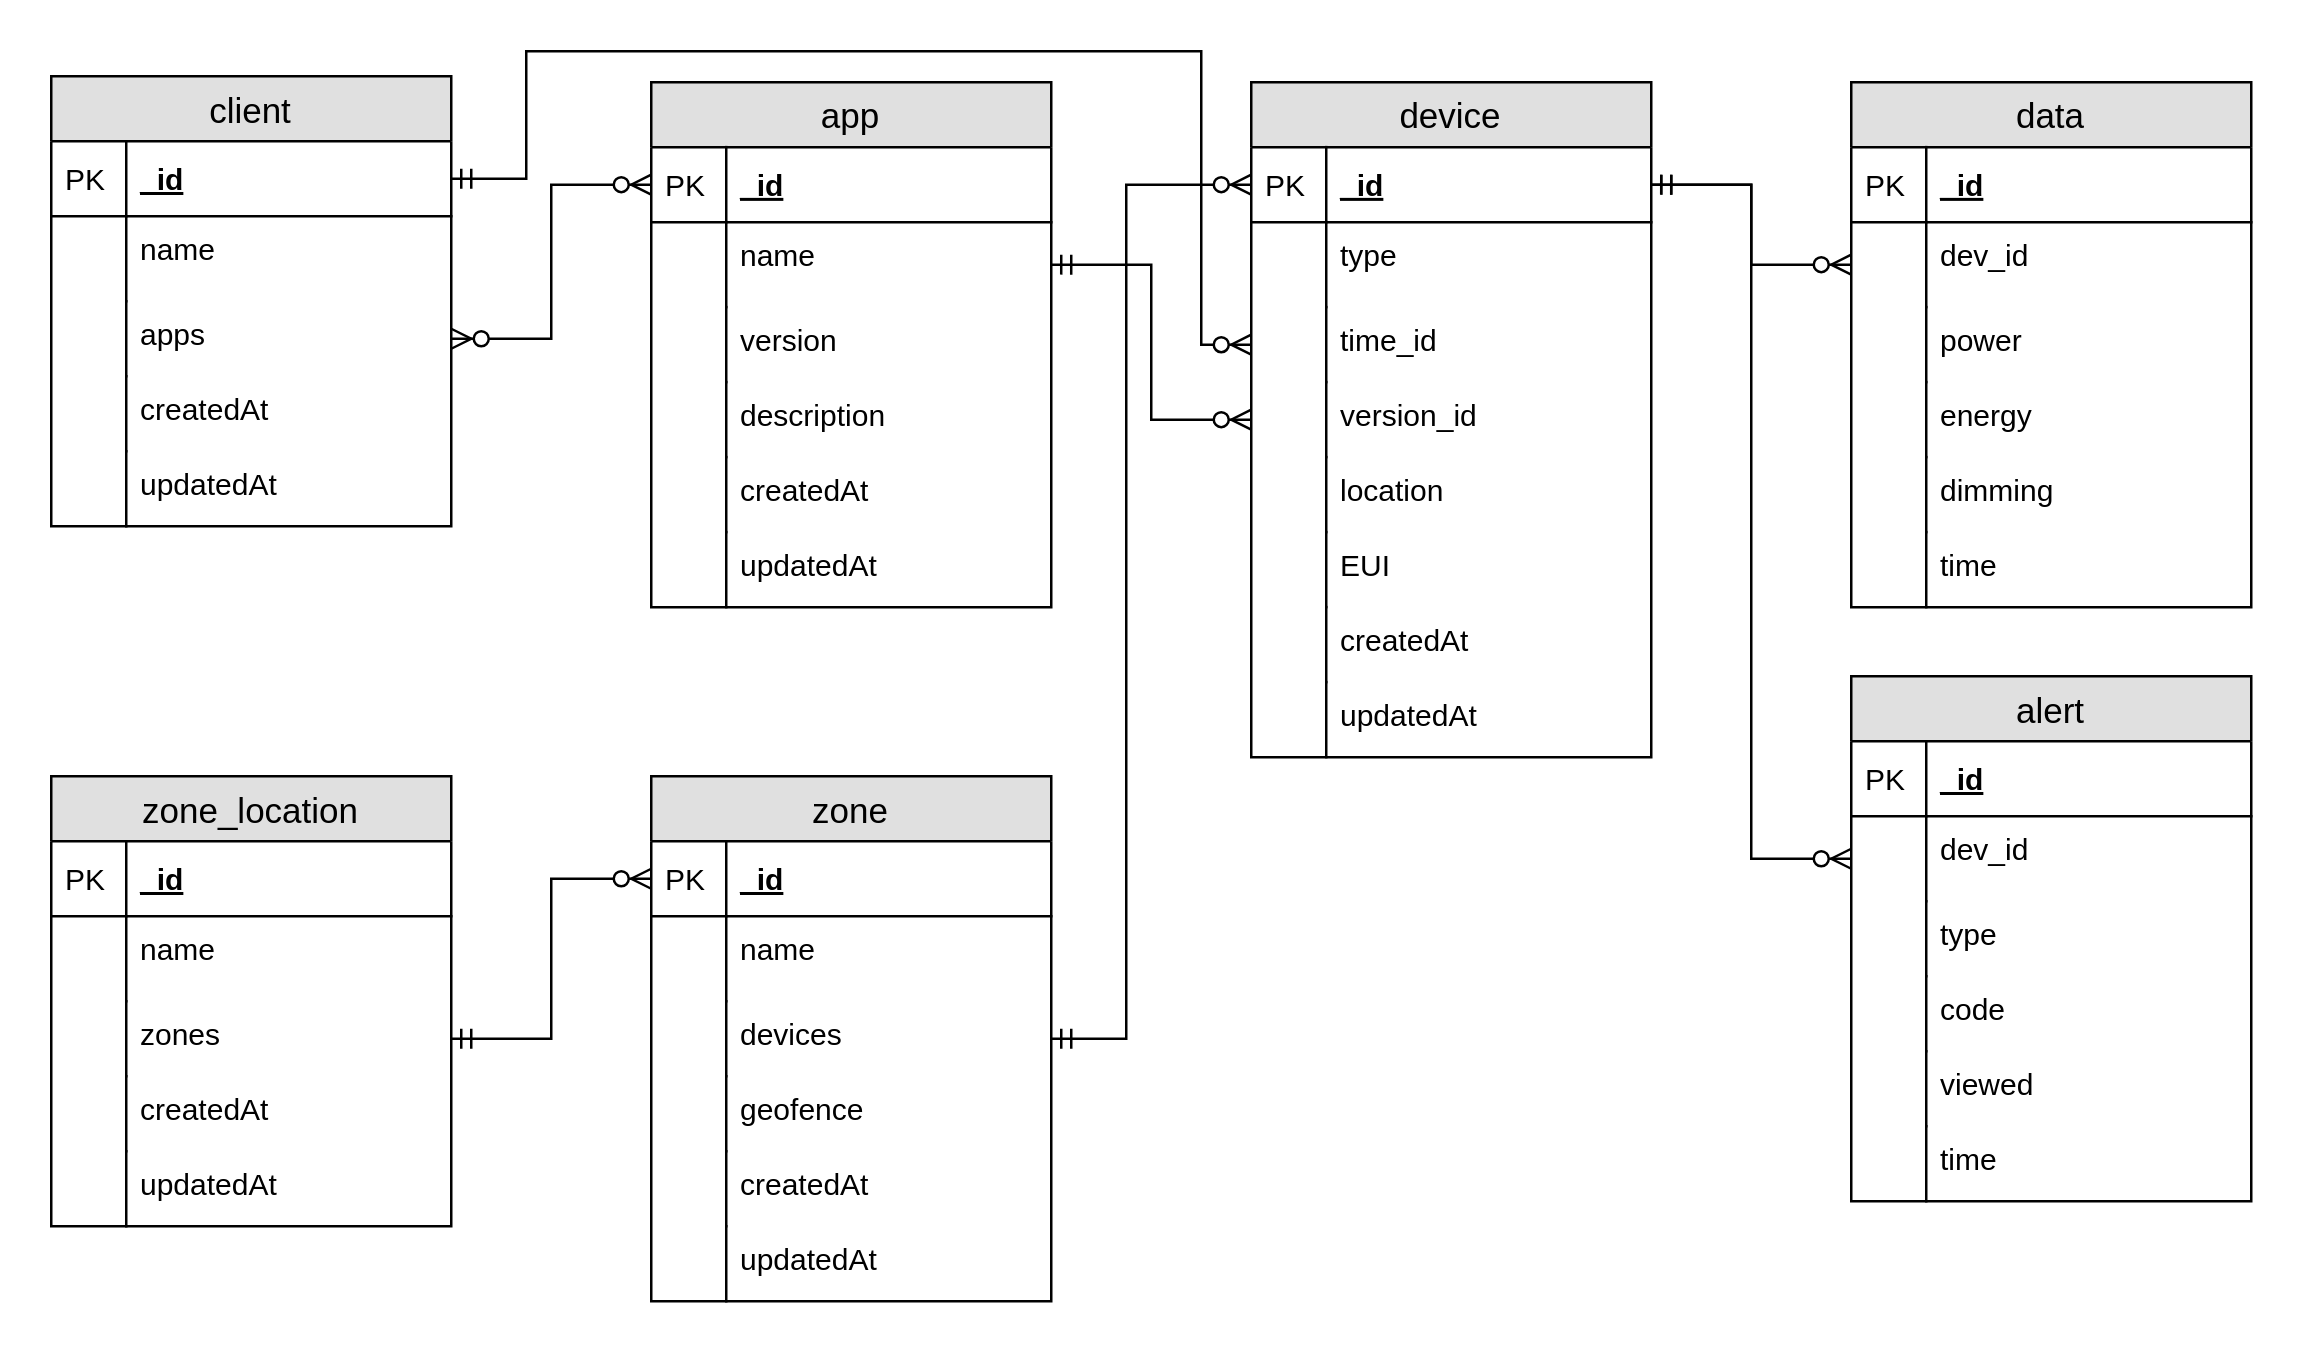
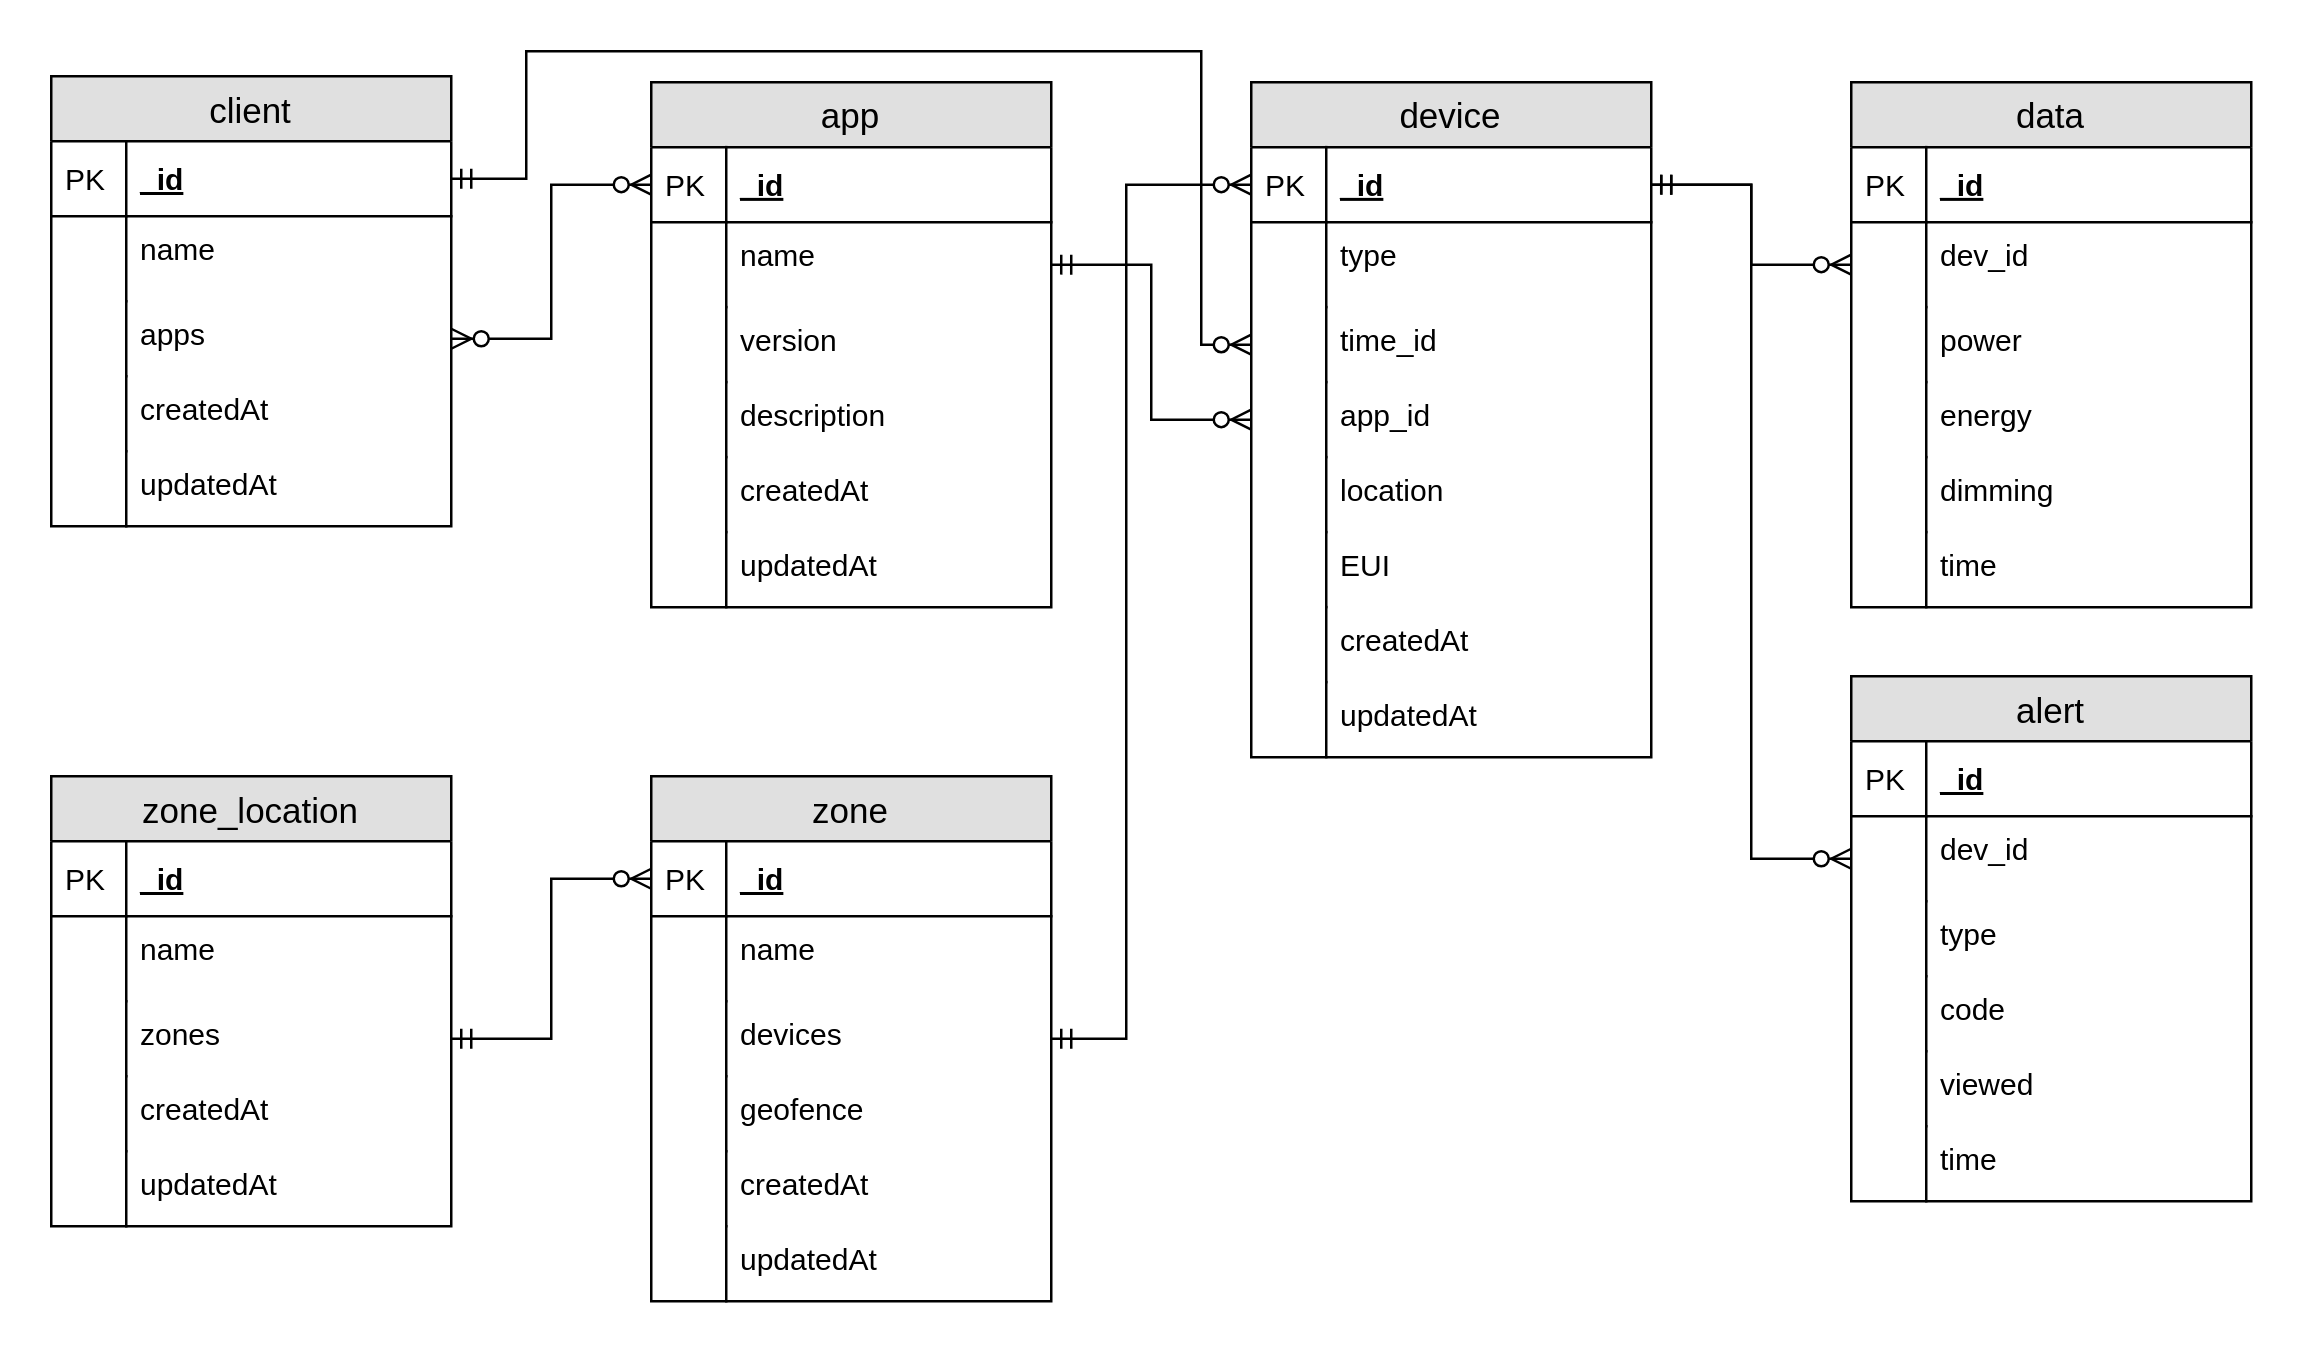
node "version_id": label "version_id" -> "app_id"
